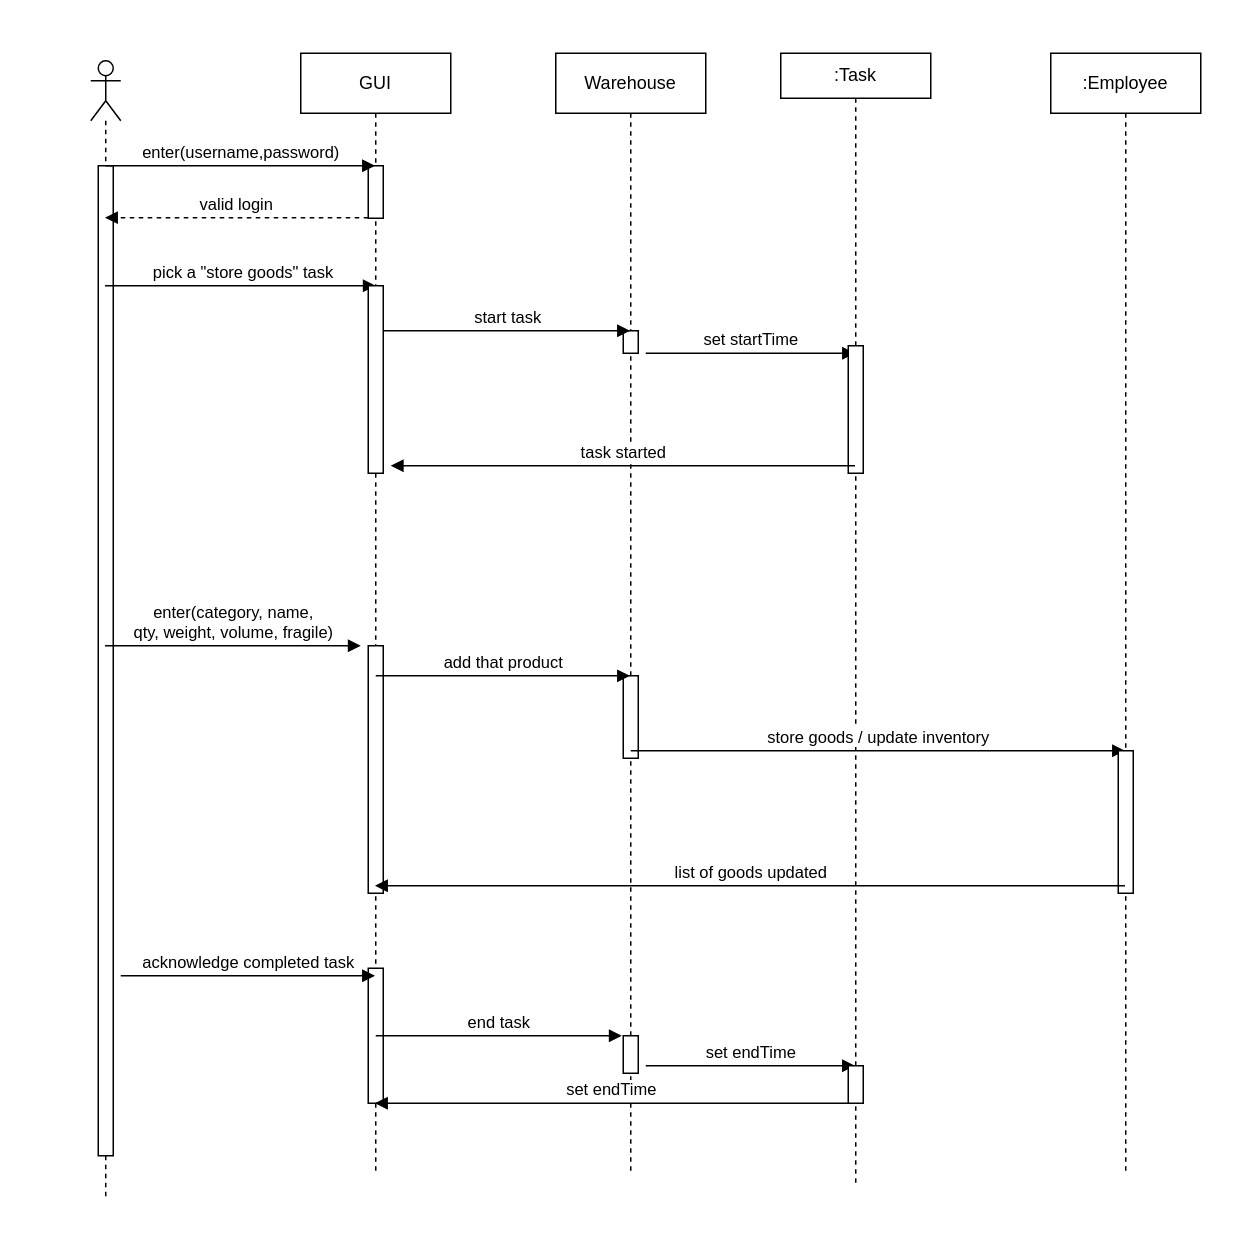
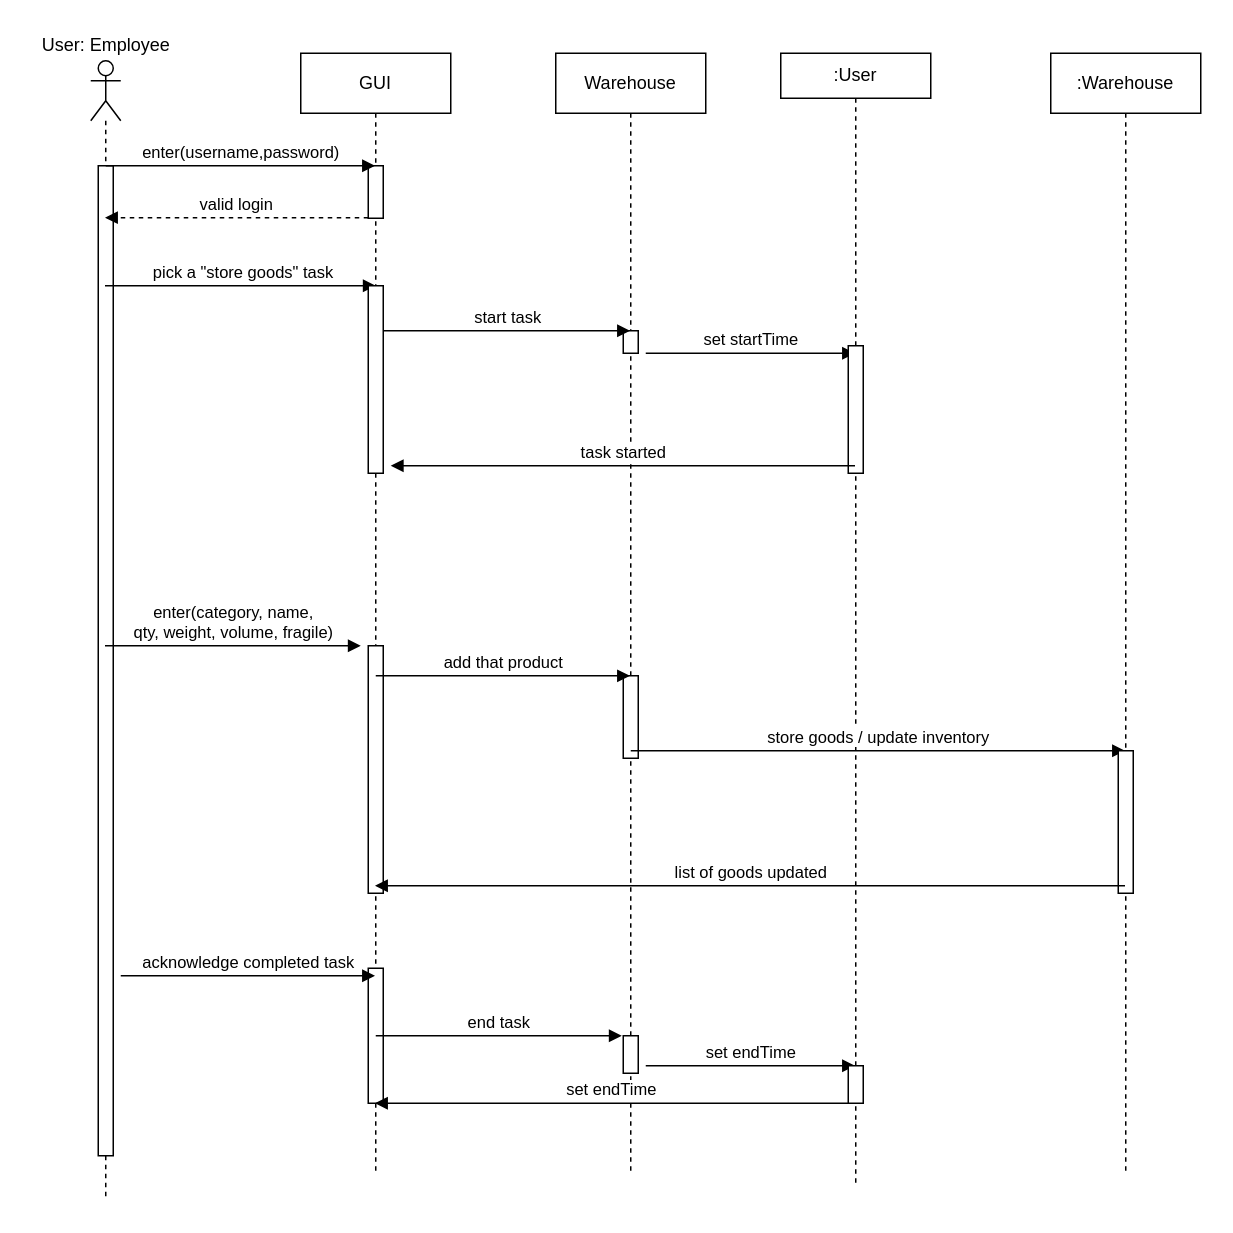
node "User: Employee": added
node ":Task": label ":Task" -> ":User"
node ":Employee": label ":Employee" -> ":Warehouse"
